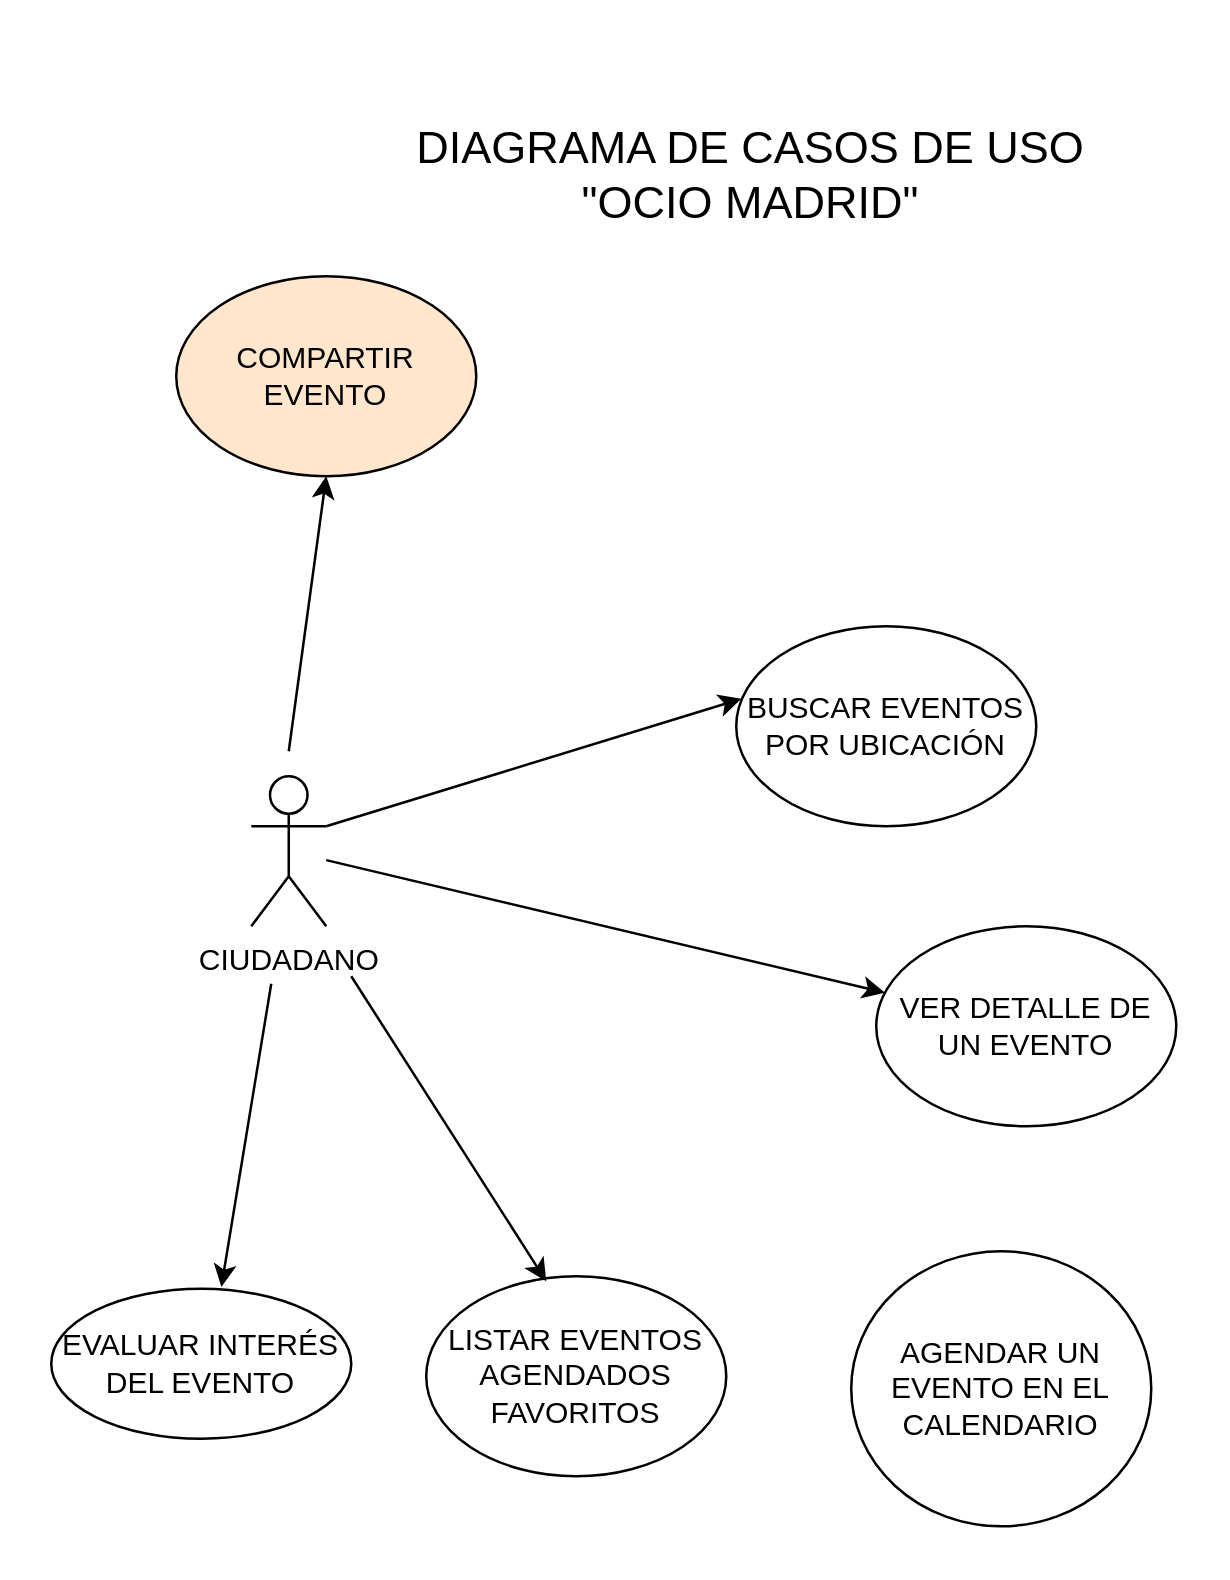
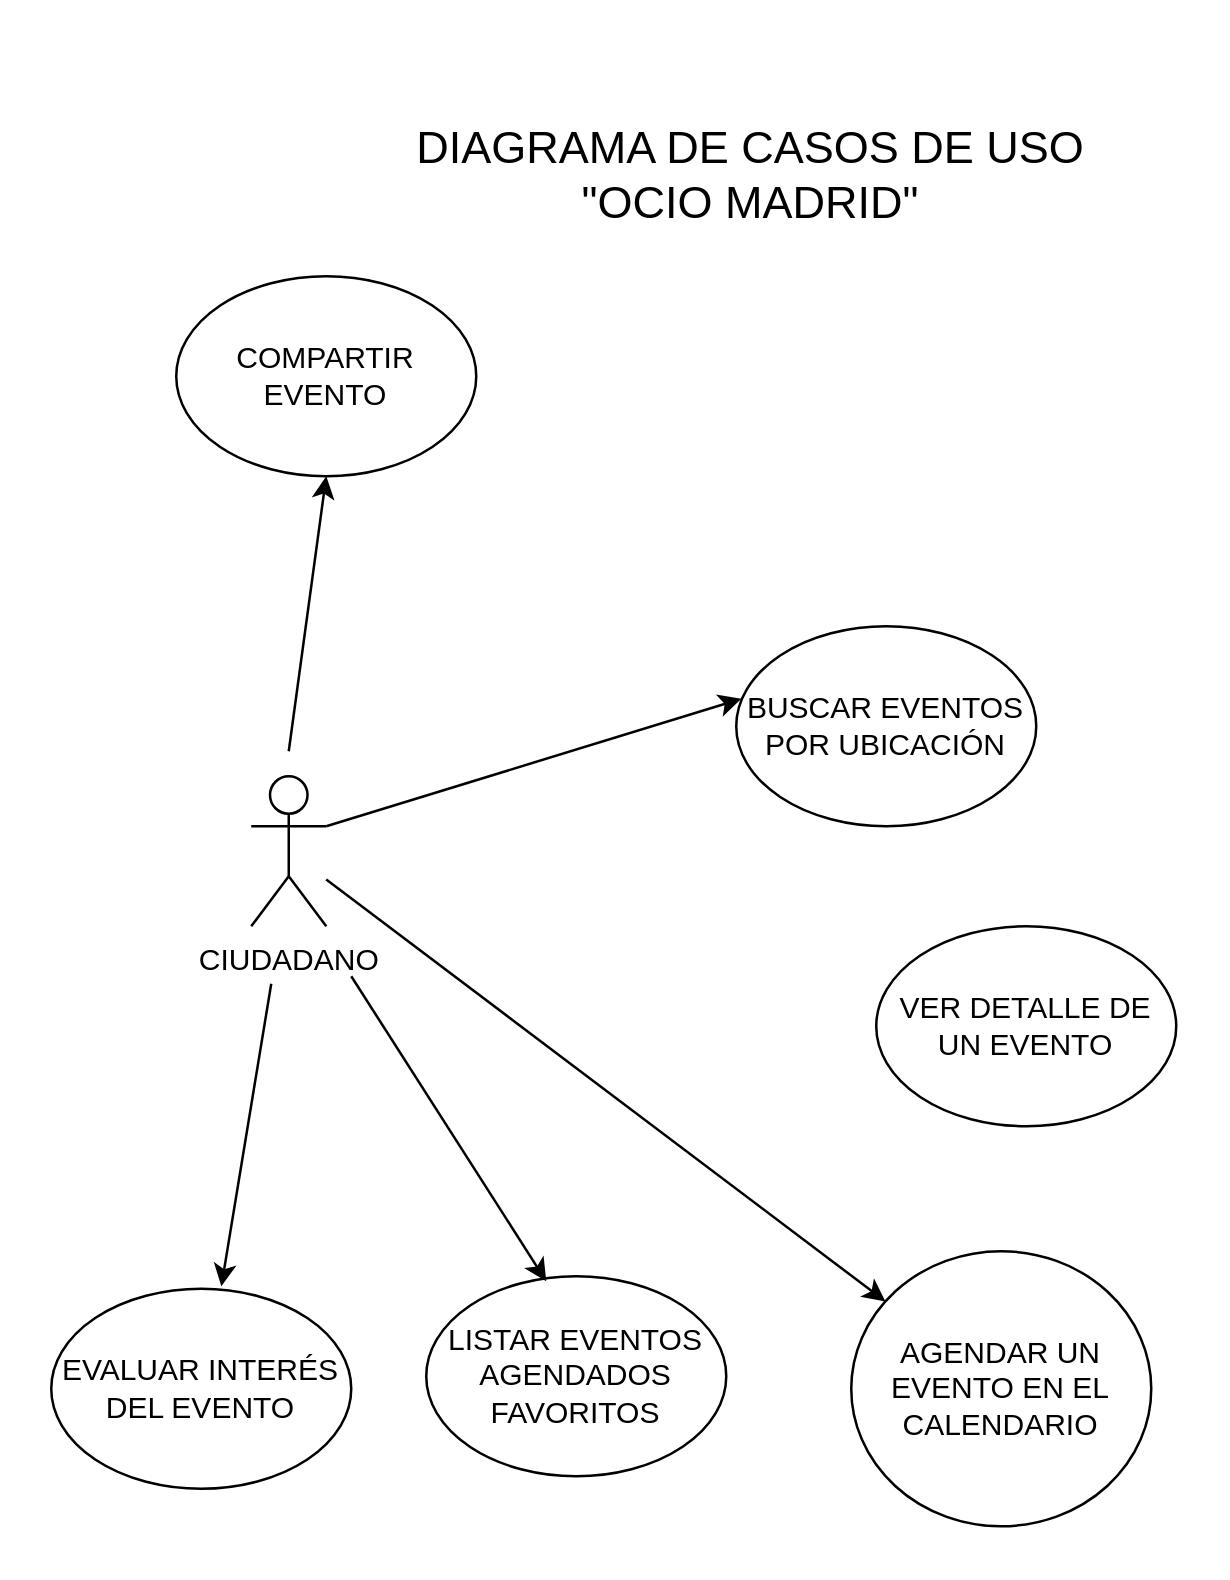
node "COMPARTIR EVENTO": fillcolor #ffe6cc -> #ffffff
edge "CIUDADANO" -> "VER DETALLE DE UN EVENTO": removed
edge "CIUDADANO" -> "AGENDAR UN EVENTO EN EL CALENDARIO": added
node "EVALUAR INTERÉS DEL EVENTO": size 300x150 -> 300x200
